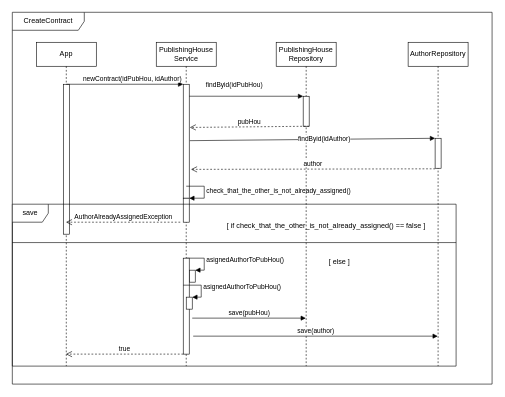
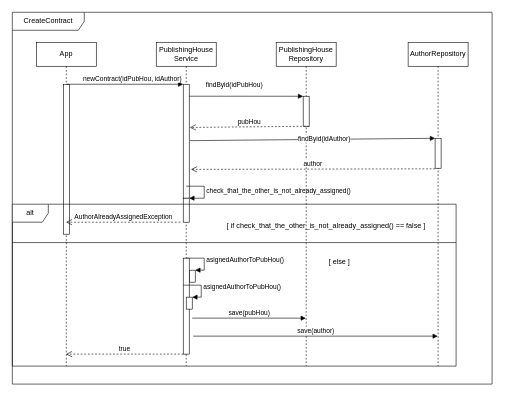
node "save": label "save" -> "alt"
